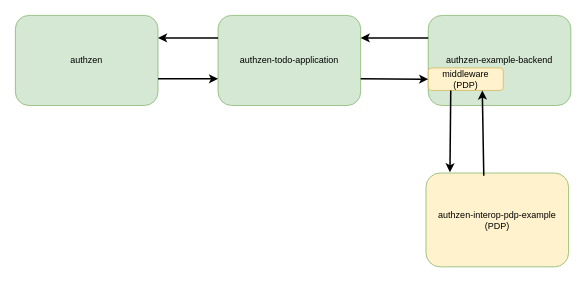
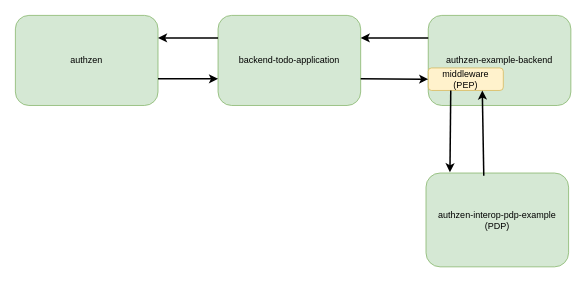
node "authzen-todo-application": label "authzen-todo-application" -> "backend-todo-application"
node "middleware (PDP)": label "middleware (PDP)" -> "middleware (PEP)"
node "authzen-interop-pdp-example (PDP)": fillcolor #fff2cc -> #d5e8d4
